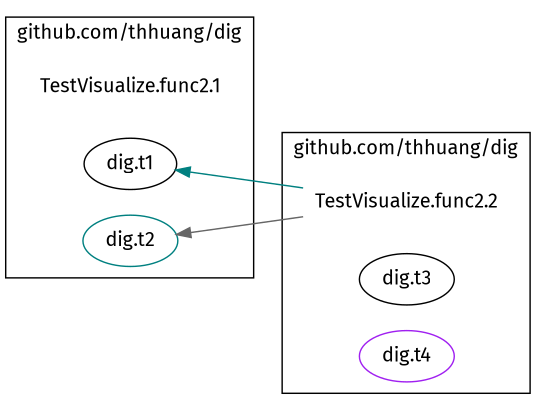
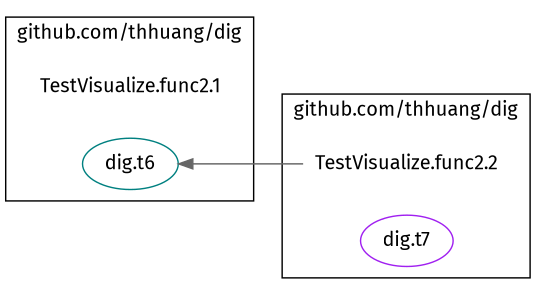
node "dig.t1": removed
node "dig.t2": label "dig.t2" -> "dig.t6"
node "dig.t3": removed
node "dig.t4": label "dig.t4" -> "dig.t7"
